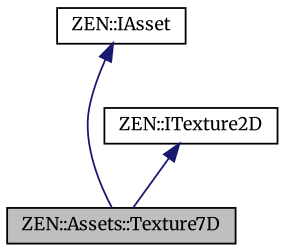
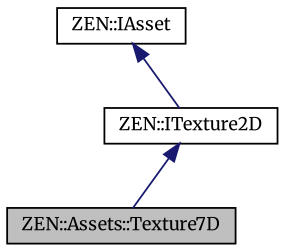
edge "ZEN::Assets::Texture7D" -> "ZEN::IAsset": now "ZEN::ITexture2D" -> "ZEN::IAsset"
